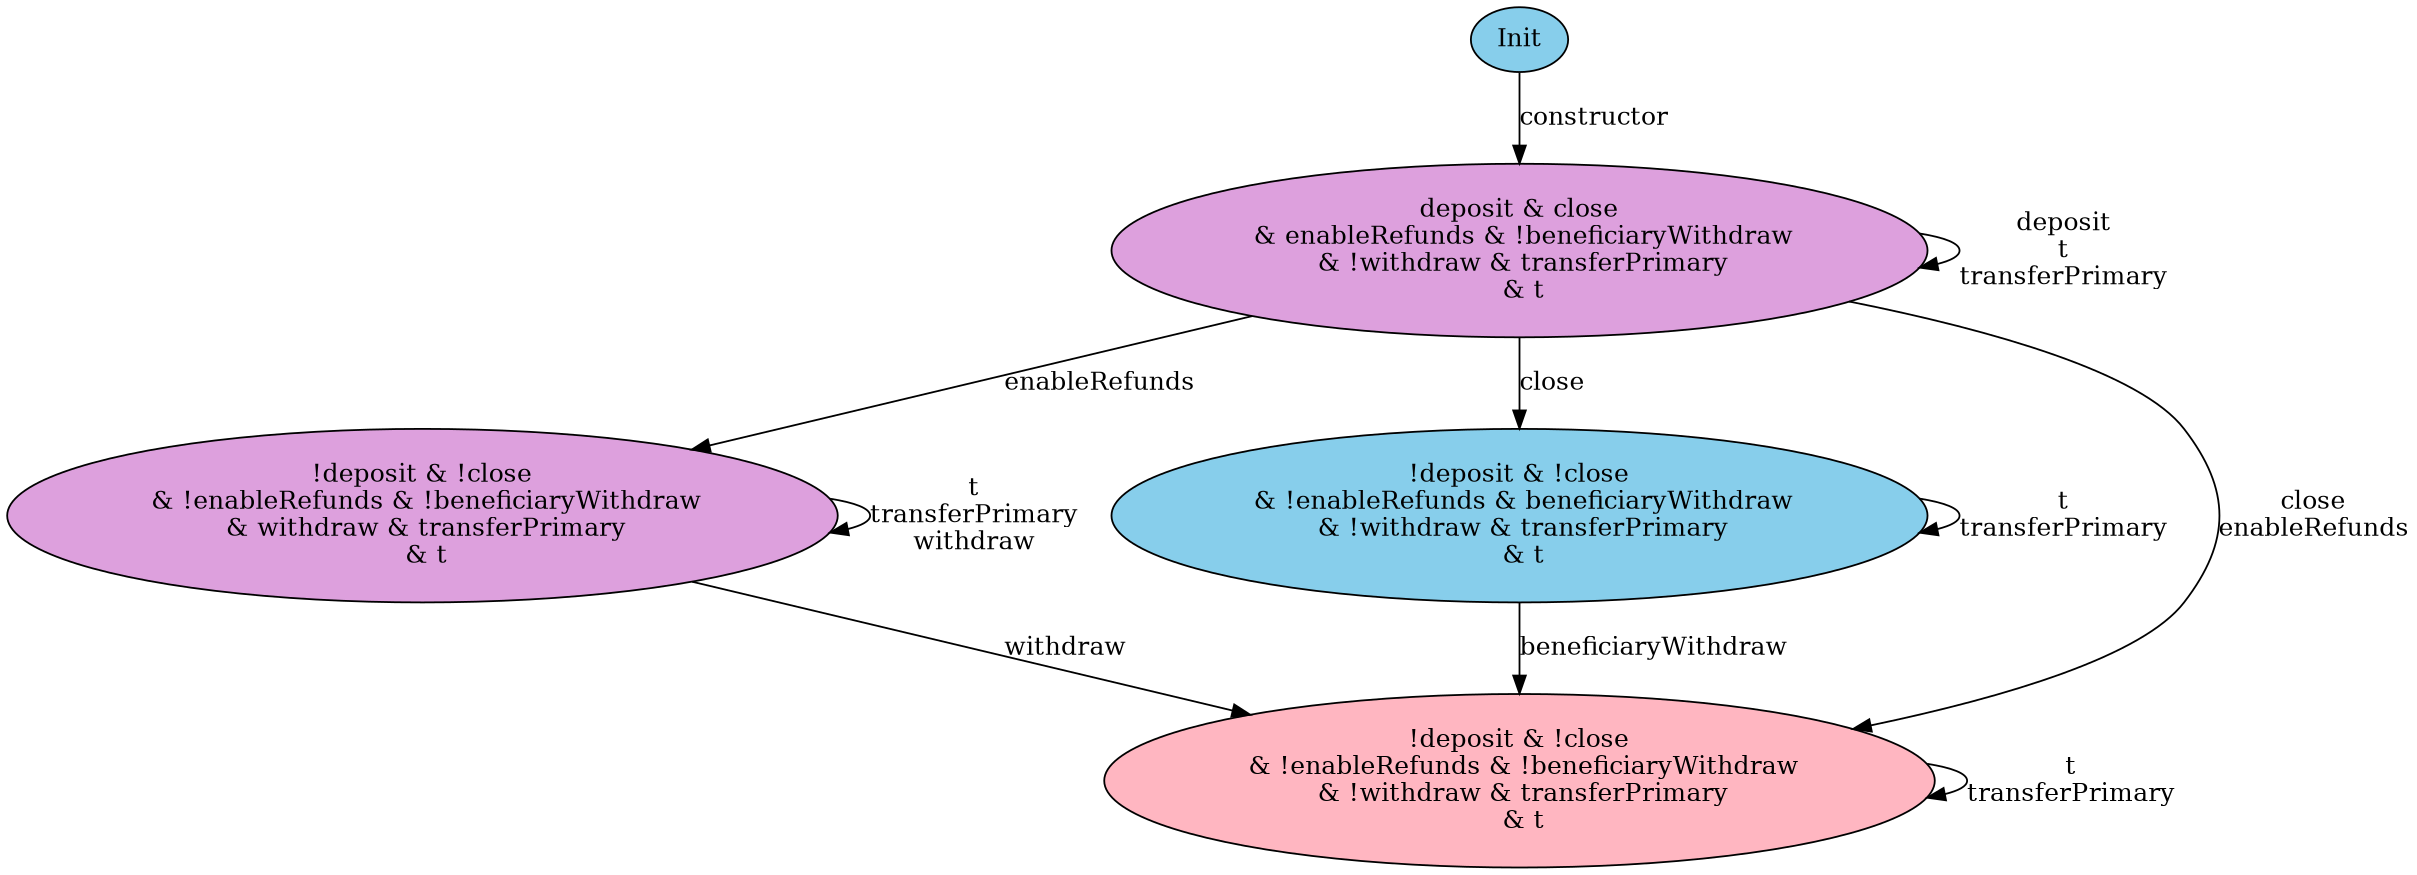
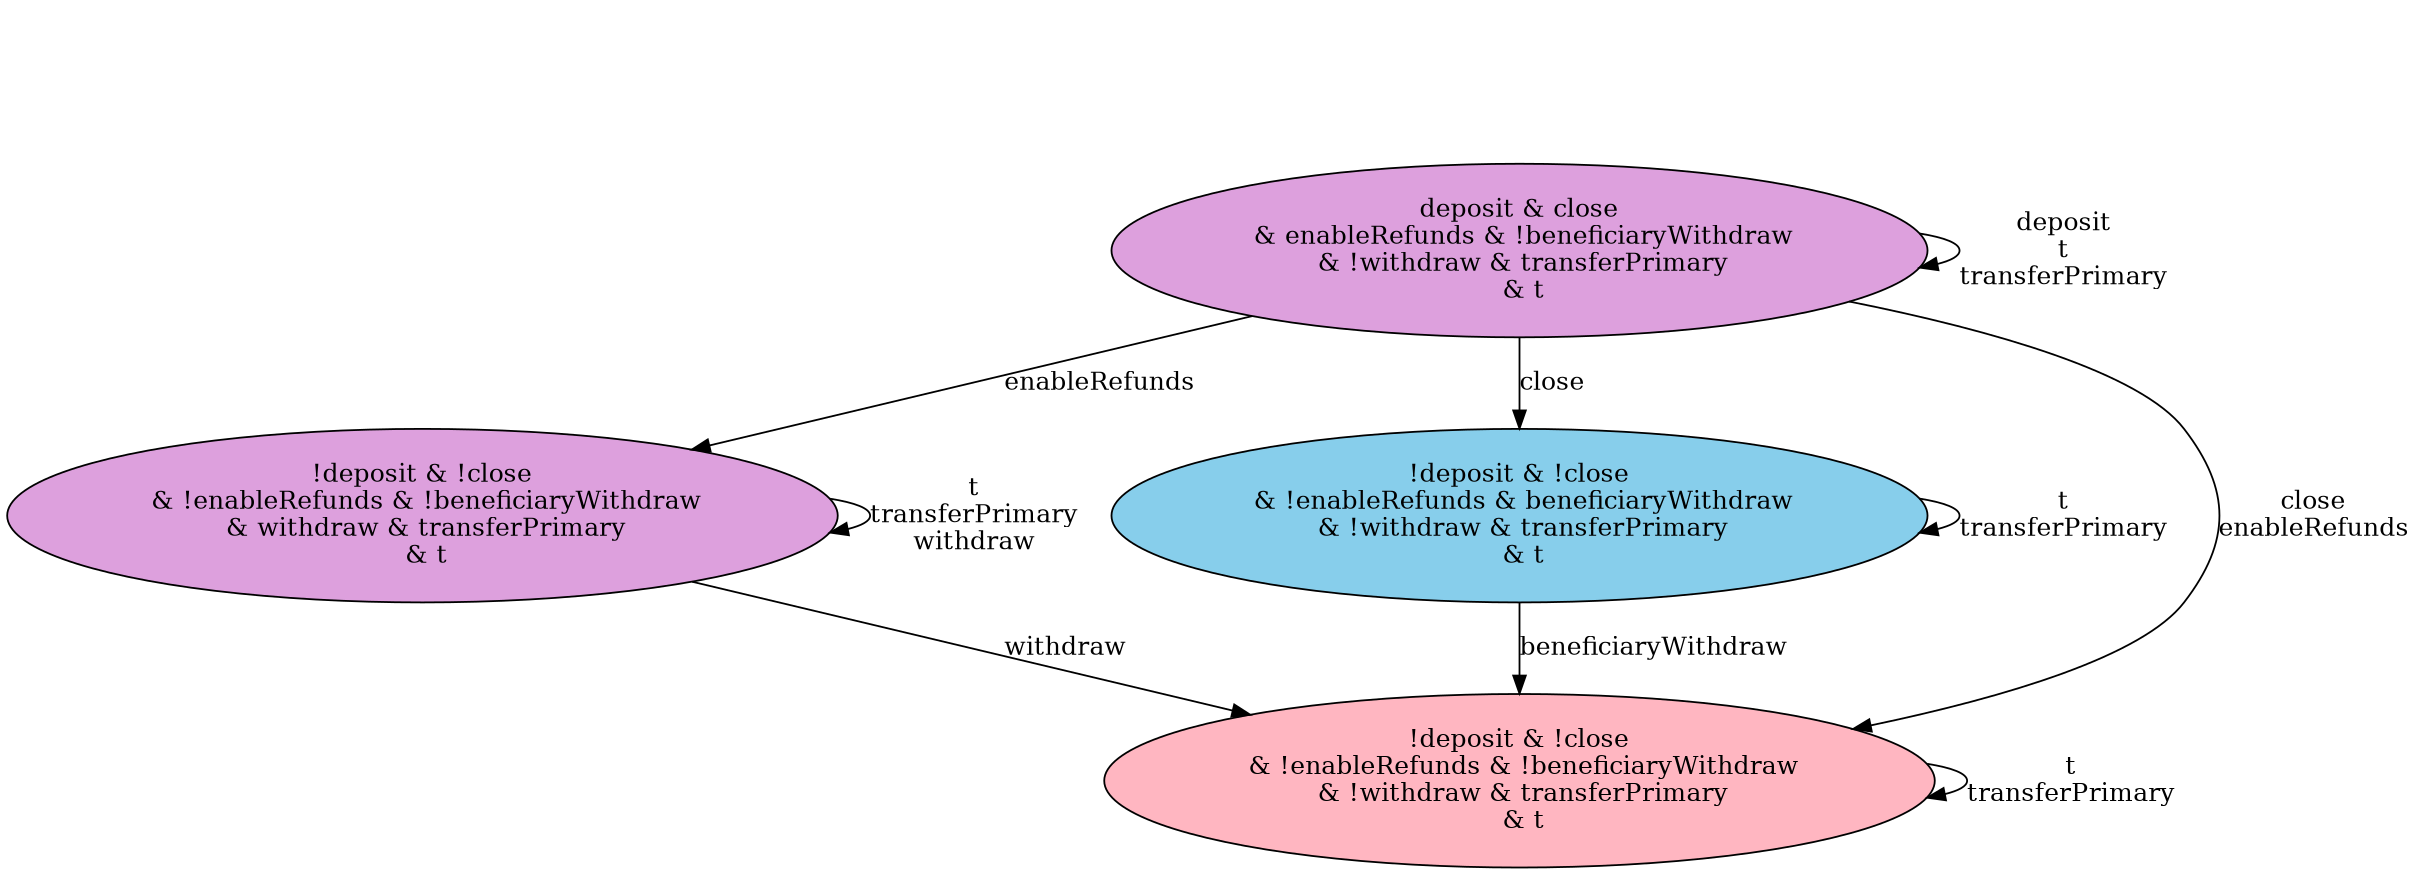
node "Init": removed
